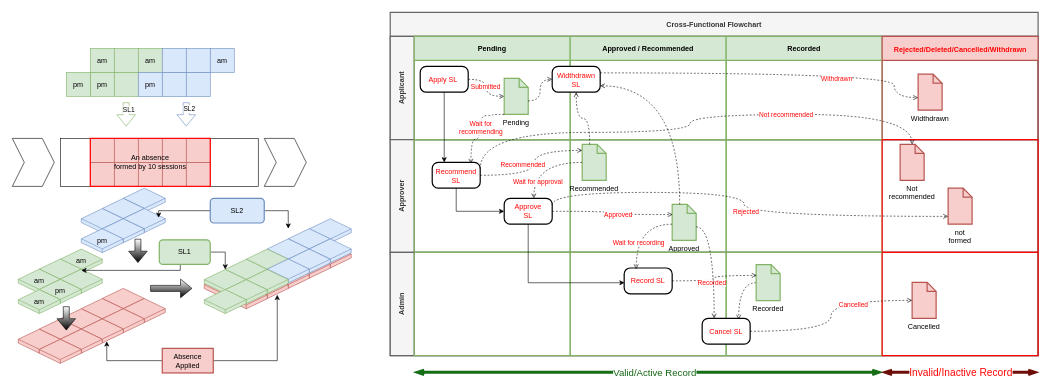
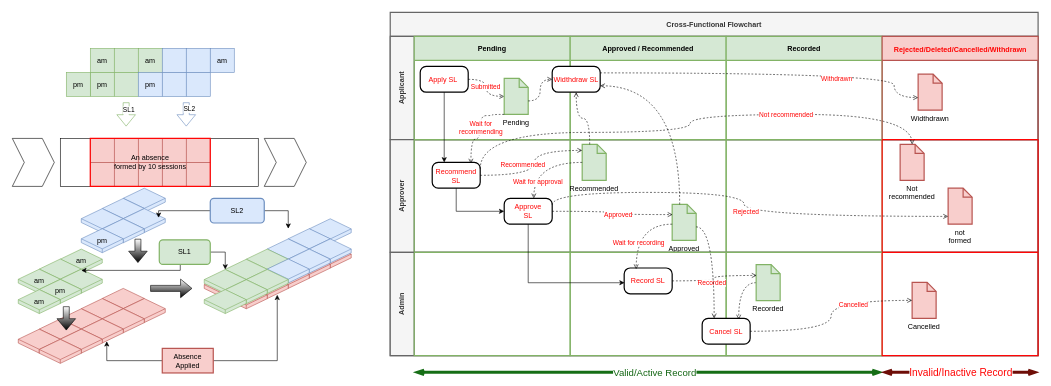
node "Widthdrawn SL": label "Widthdrawn SL" -> "Widthdraw SL"
